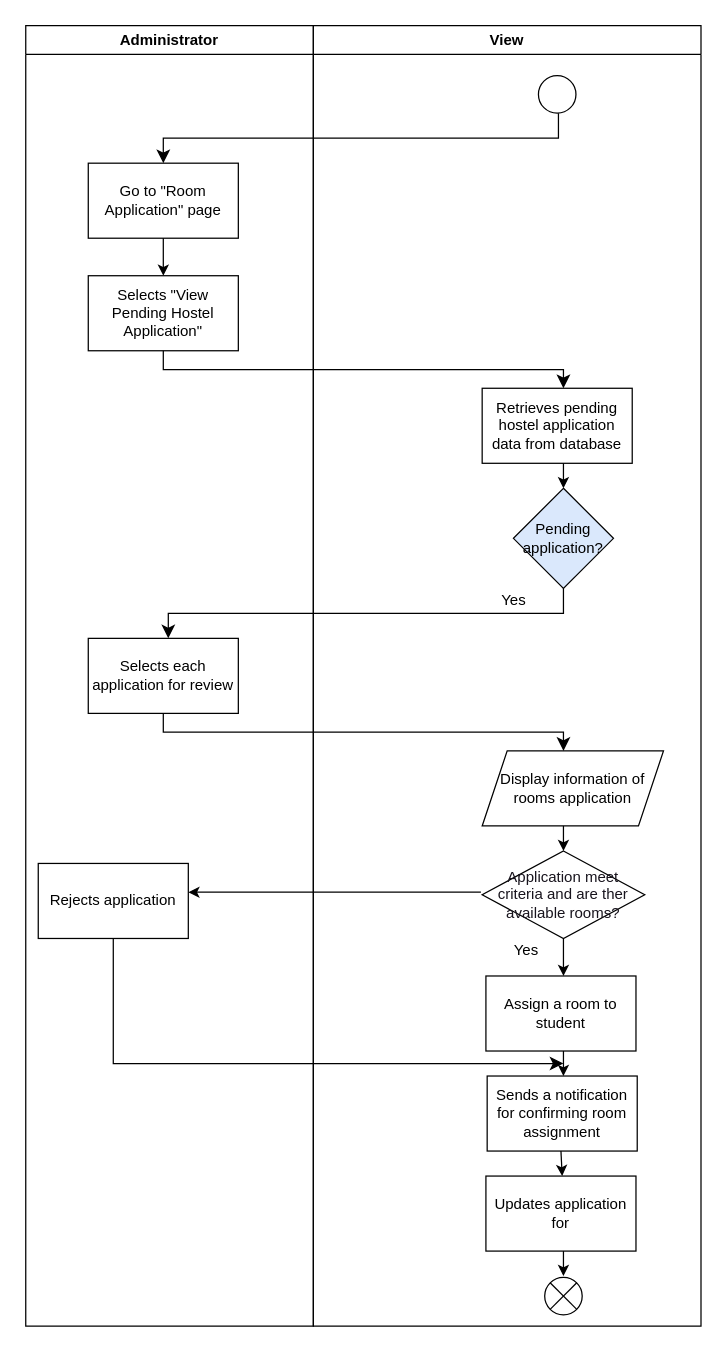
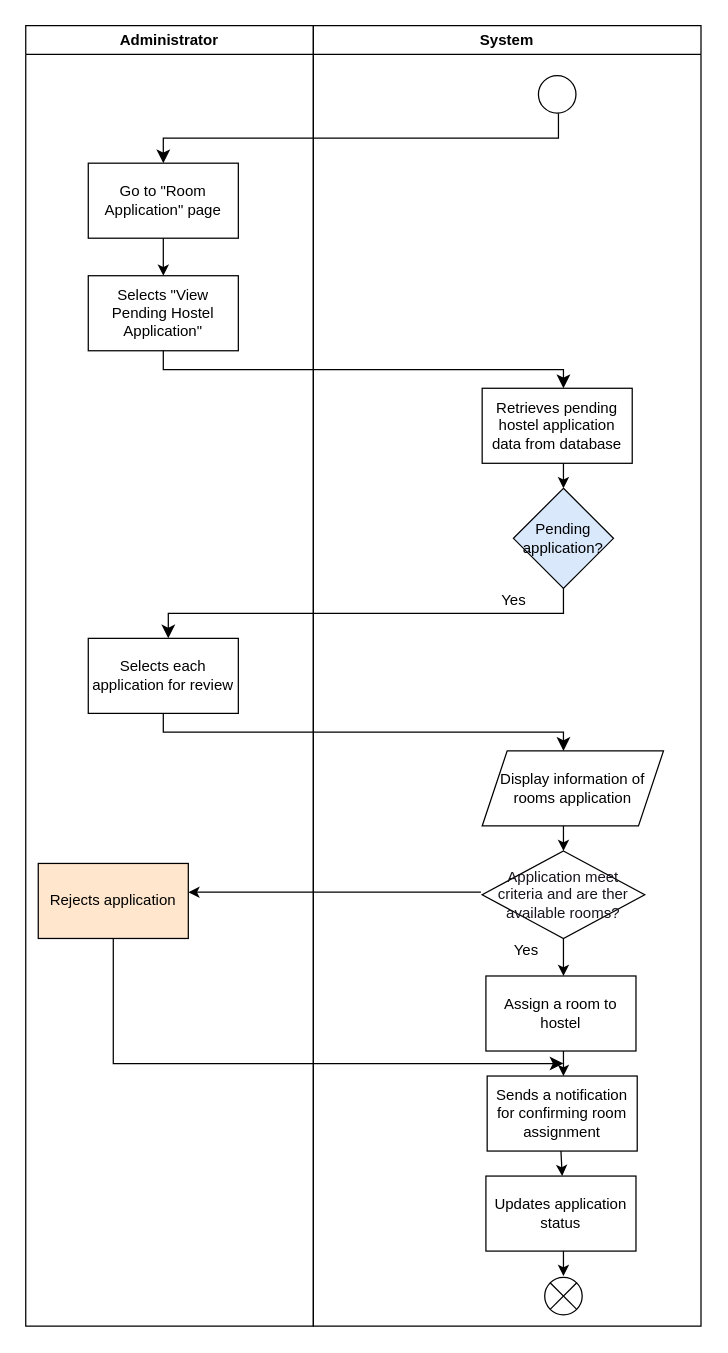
node "View": label "View" -> "System"
node "Rejects application": fillcolor #ffffff -> #ffe6cc
node "Assign a room to student": label "Assign a room to student" -> "Assign a room to hostel"
node "Updates application for": label "Updates application for" -> "Updates application status"
